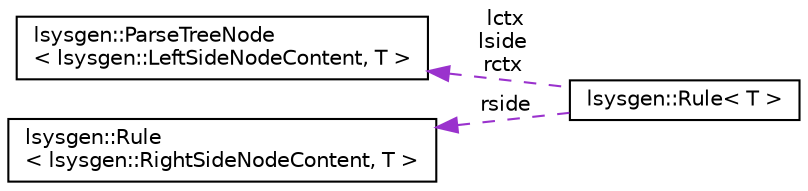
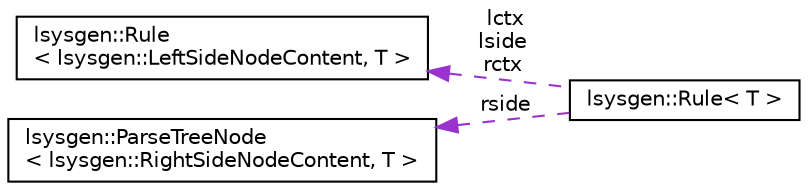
node "lsysgen::ParseTreeNode < lsysgen::LeftSideNodeContent, T >": label "lsysgen::ParseTreeNode < lsysgen::LeftSideNodeContent, T >" -> "lsysgen::Rule < lsysgen::LeftSideNodeContent, T >"
node "lsysgen::Rule < lsysgen::RightSideNodeContent, T >": label "lsysgen::Rule < lsysgen::RightSideNodeContent, T >" -> "lsysgen::ParseTreeNode < lsysgen::RightSideNodeContent, T >"
